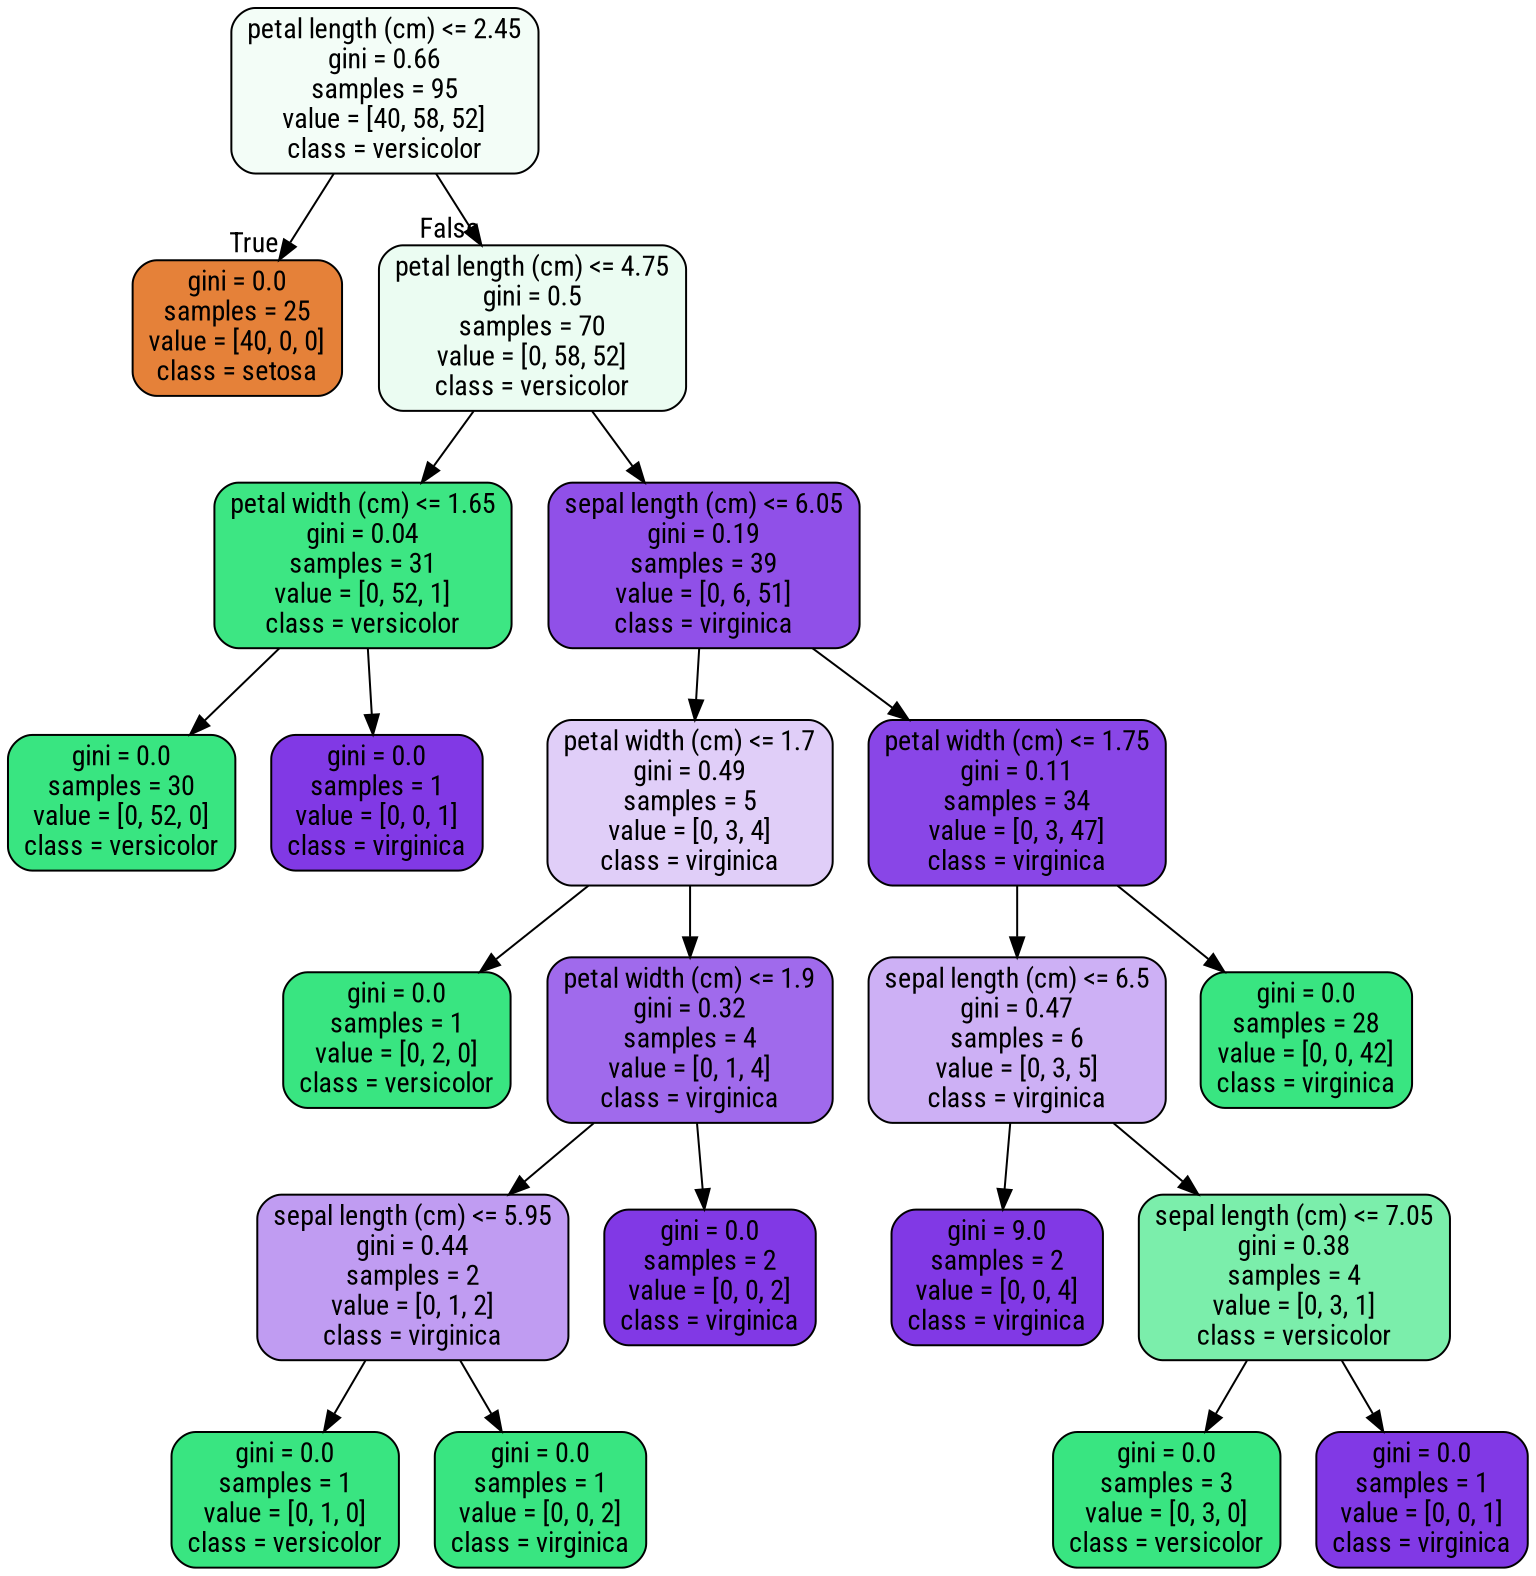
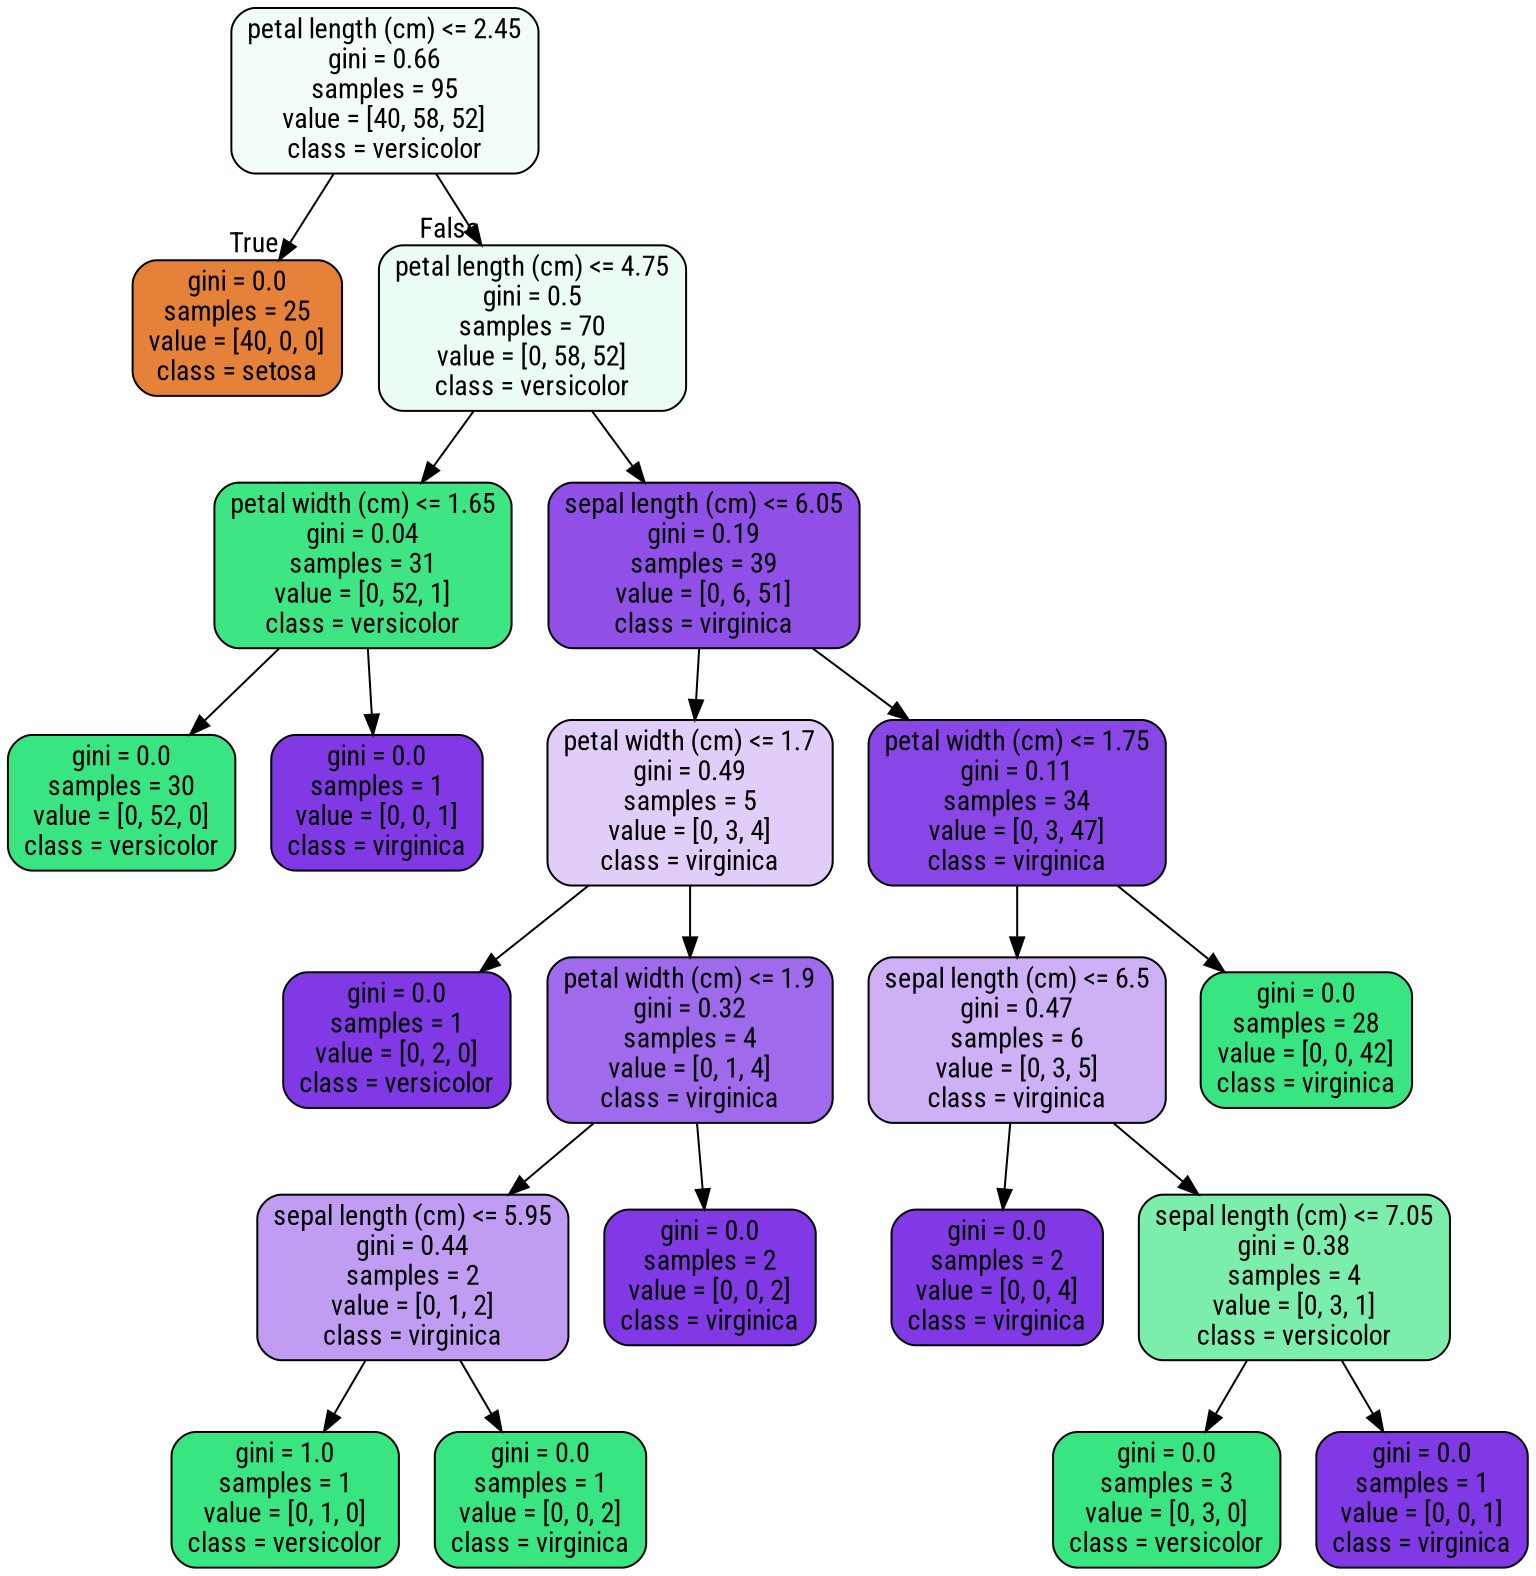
node "gini = 0.0 samples = 1 value = [0, 2, 0] class = versicolor": fillcolor #39e581 -> #8139e5
node "gini = 9.0 samples = 2 value = [0, 0, 4] class = virginica": label "gini = 9.0 samples = 2 value = [0, 0, 4] class = virginica" -> "gini = 0.0 samples = 2 value = [0, 0, 4] class = virginica"
node "gini = 0.0 samples = 1 value = [0, 1, 0] class = versicolor": label "gini = 0.0 samples = 1 value = [0, 1, 0] class = versicolor" -> "gini = 1.0 samples = 1 value = [0, 1, 0] class = versicolor"
